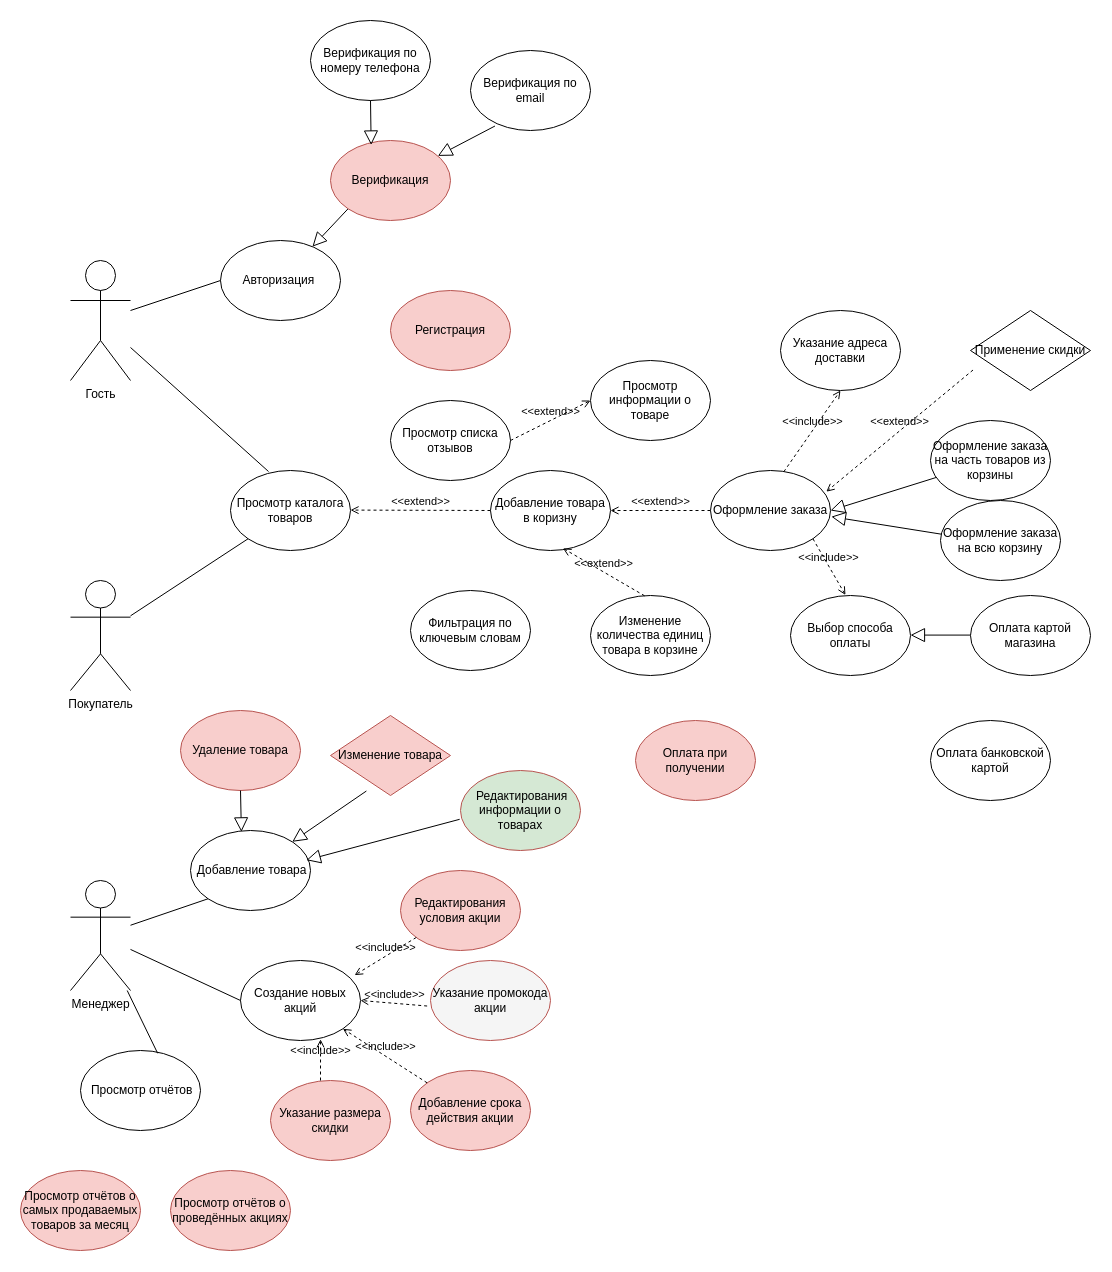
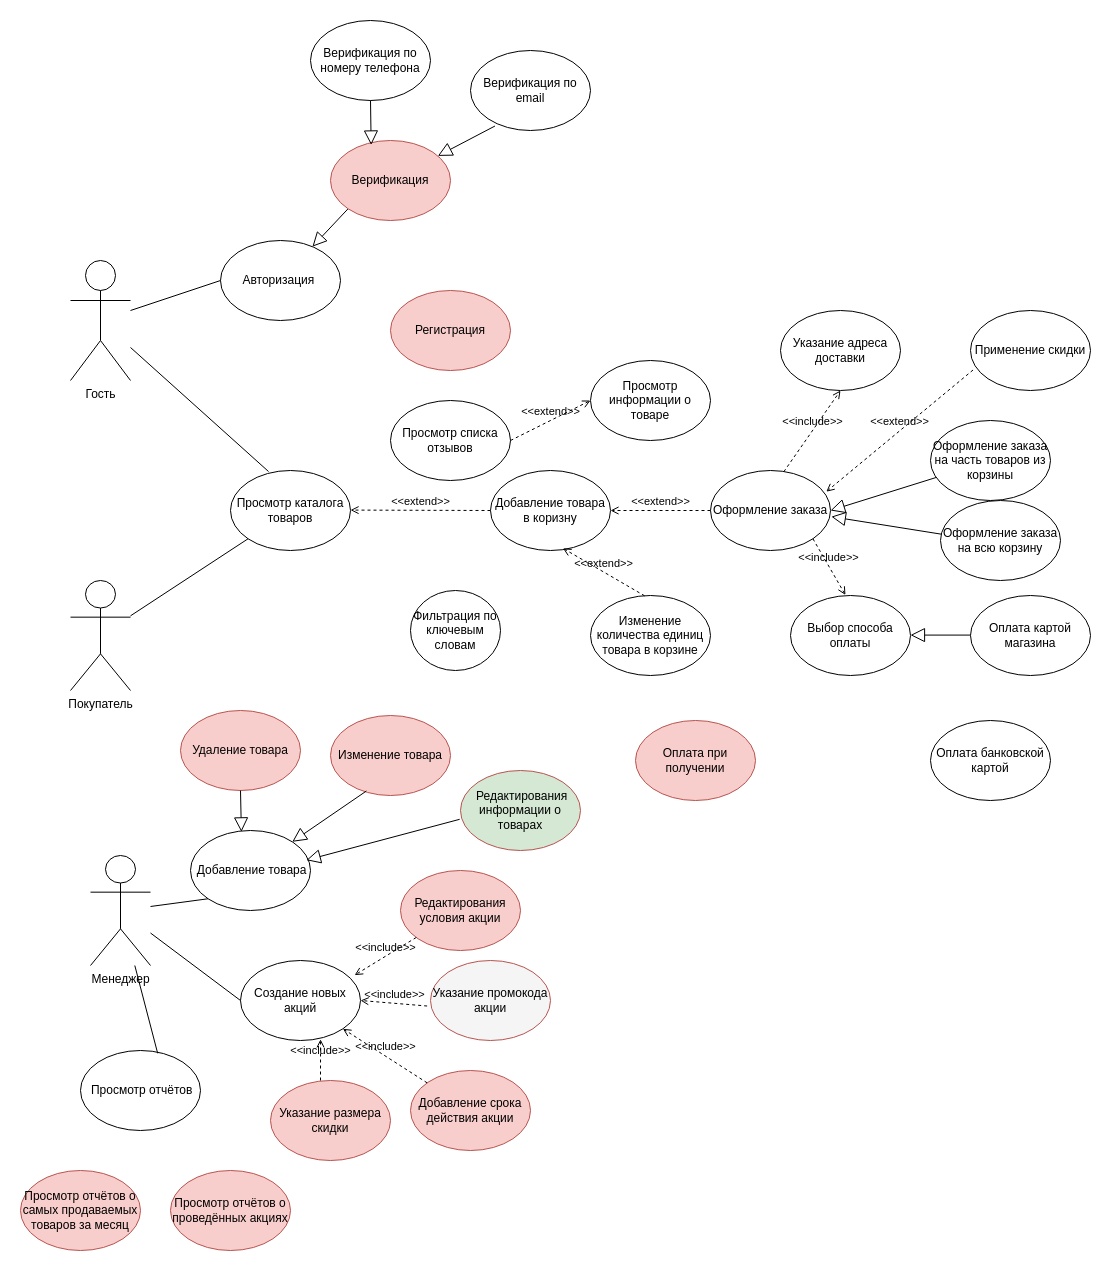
node "Применение скидки": shape diamond -> ellipse
node "Фильтрация по ключевым словам": size 120x80 -> 90x80
node "Изменение товара": shape diamond -> ellipse
node "Менеджер": moved (101, 936) -> (121, 911)
